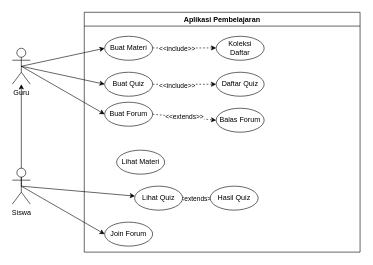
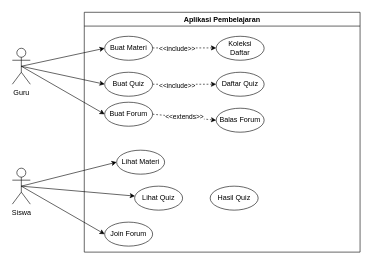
edge "Siswa" -> "Guru": now "Siswa" -> "Lihat Materi"
edge "Lihat Quiz" -> "Hasil Quiz": removed, label "<<extends>>"
